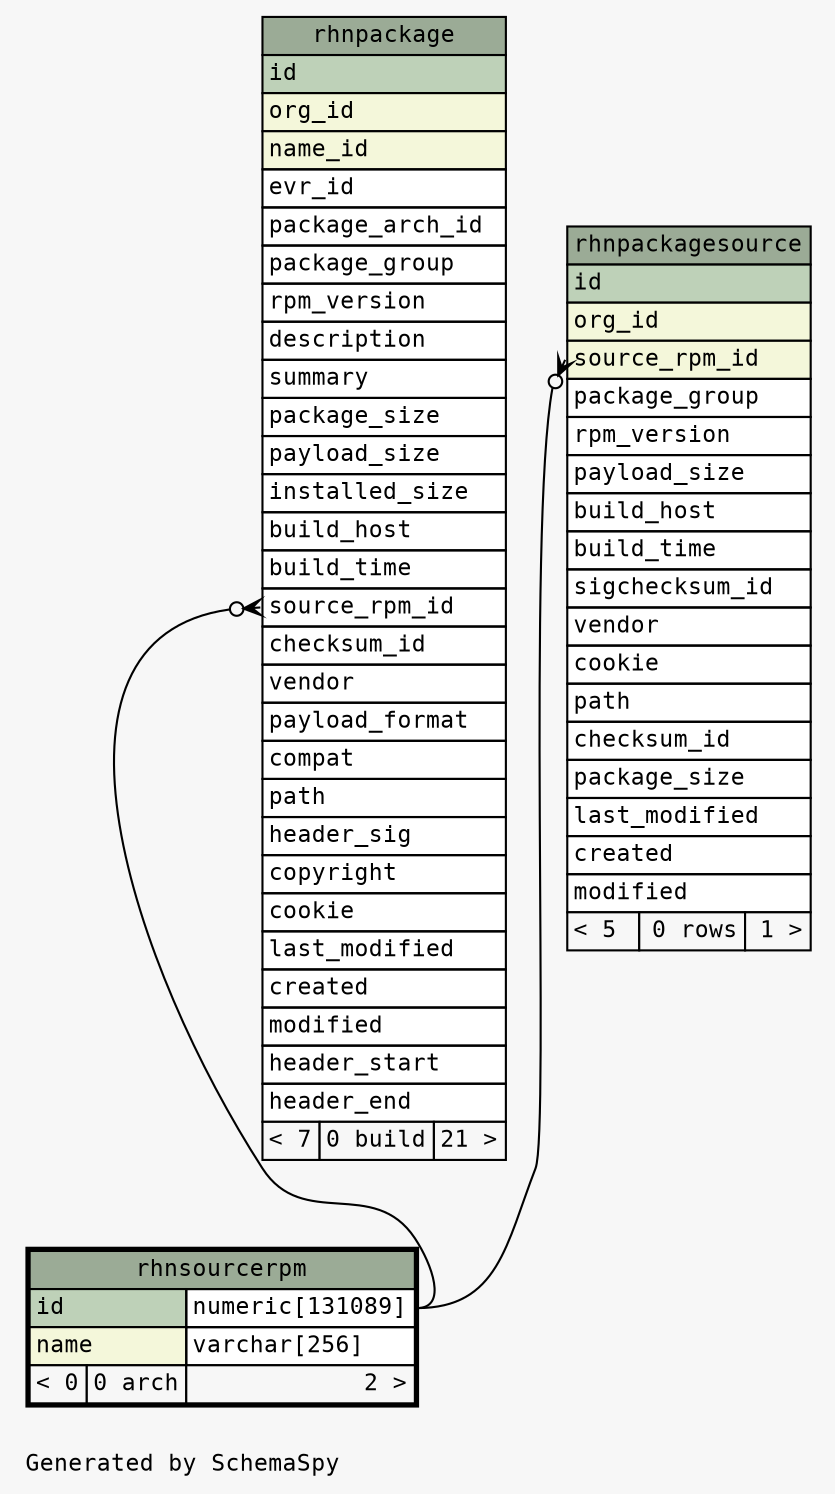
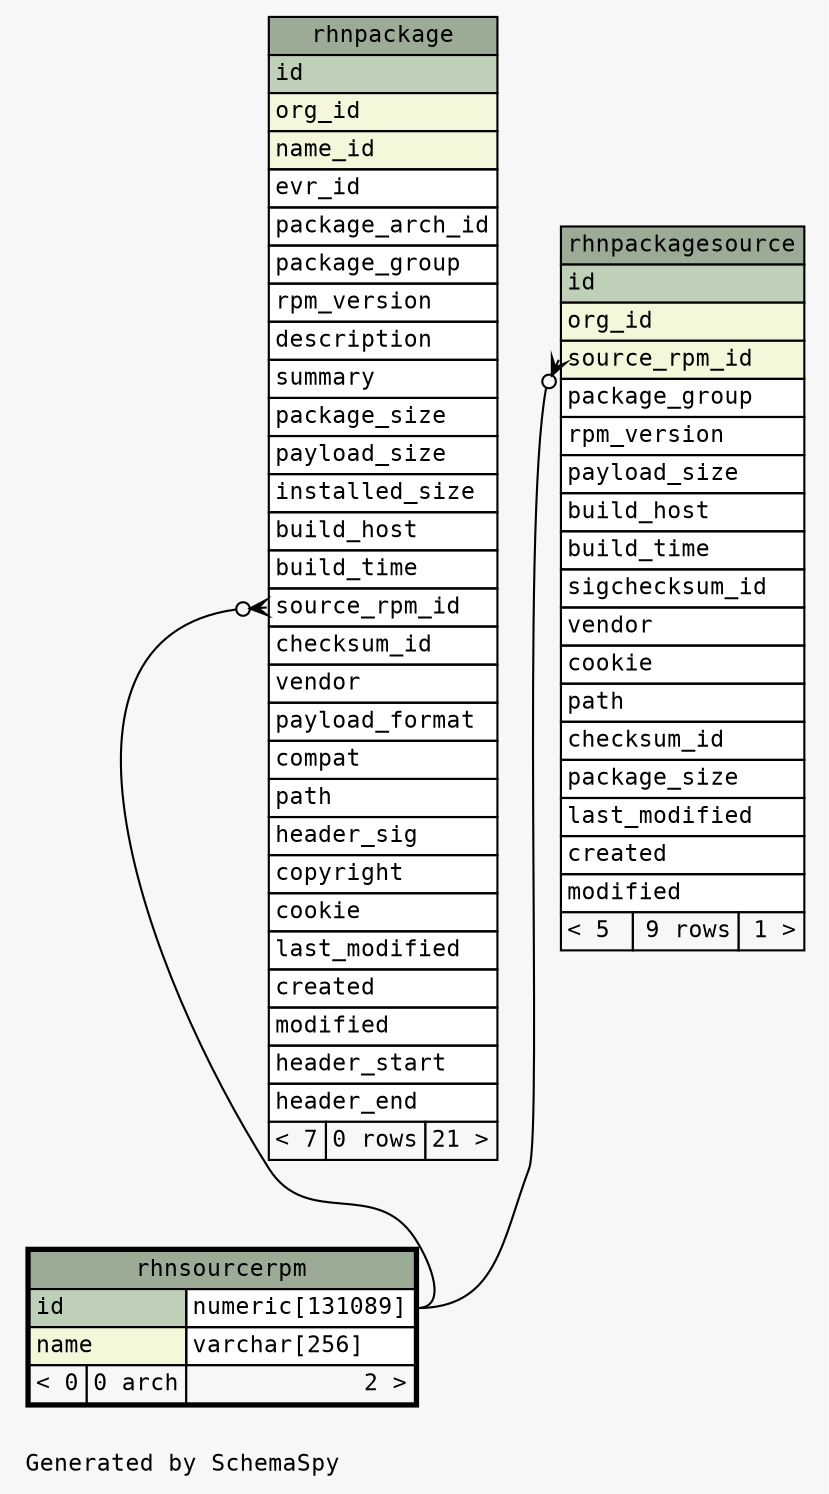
node "rhnpackagesource": text "0 rows" -> "9 rows"
node "rhnpackage": text "0 build" -> "0 rows"
